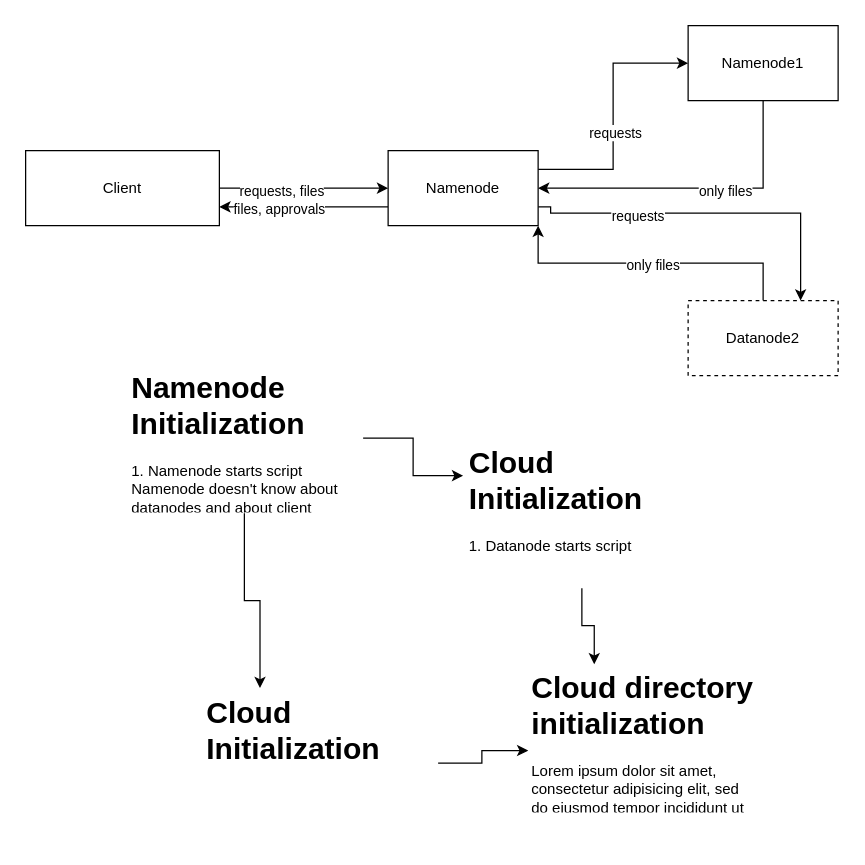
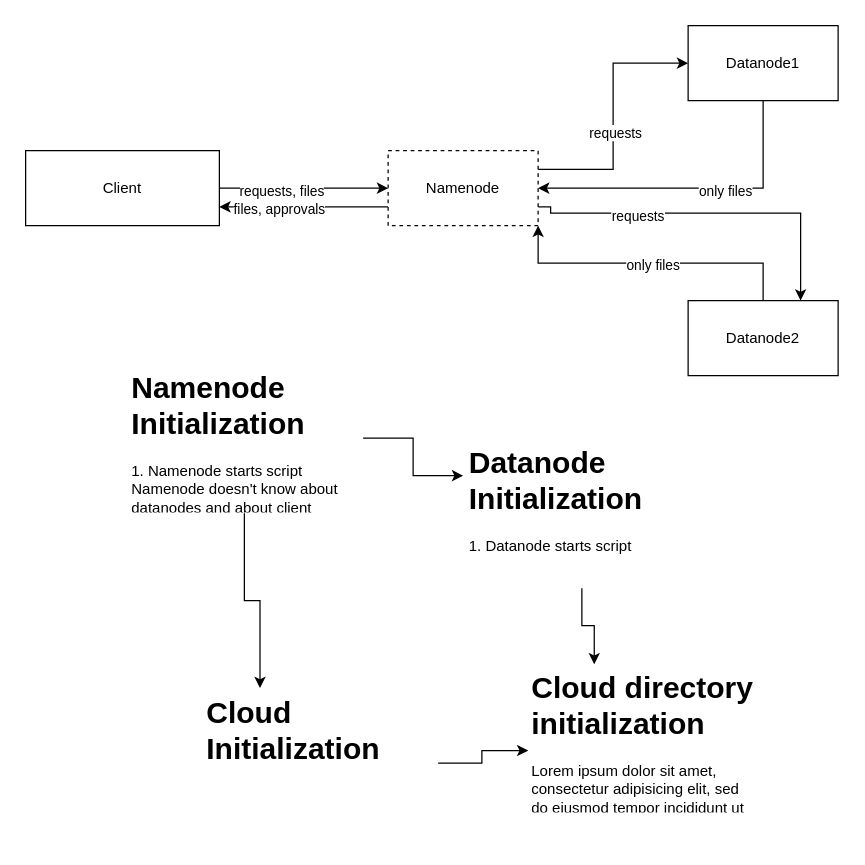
node "Namenode1": label "Namenode1" -> "Datanode1"
node "Namenode": style solid -> dashed
node "Datanode2": style dashed -> solid
node "Cloud Initialization1. Datanode starts script": label "Cloud Initialization1. Datanode starts script" -> "Datanode Initialization1. Datanode starts script"
